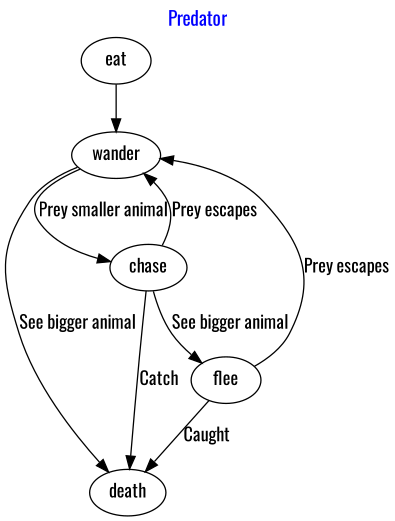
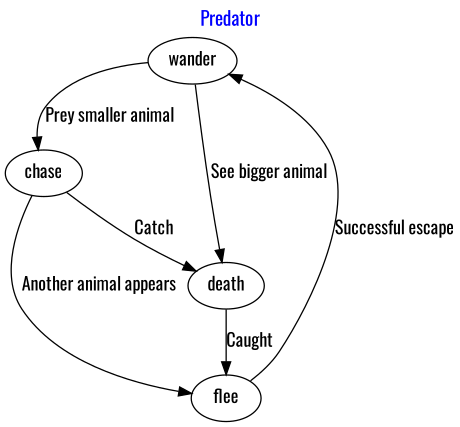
node "eat": removed
edge "chase" -> "wander": removed, label "Prey escapes"
edge "flee" -> "wander": label "Prey escapes" -> "Successful escape"
edge "chase" -> "flee": label "See bigger animal" -> "Another animal appears"
edge "flee" -> "death": reversed
